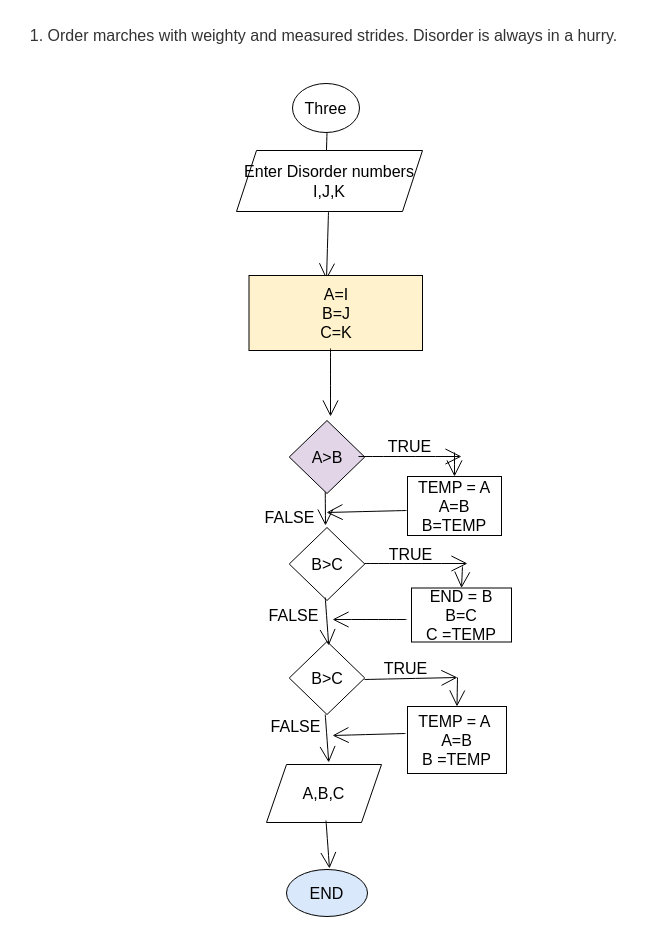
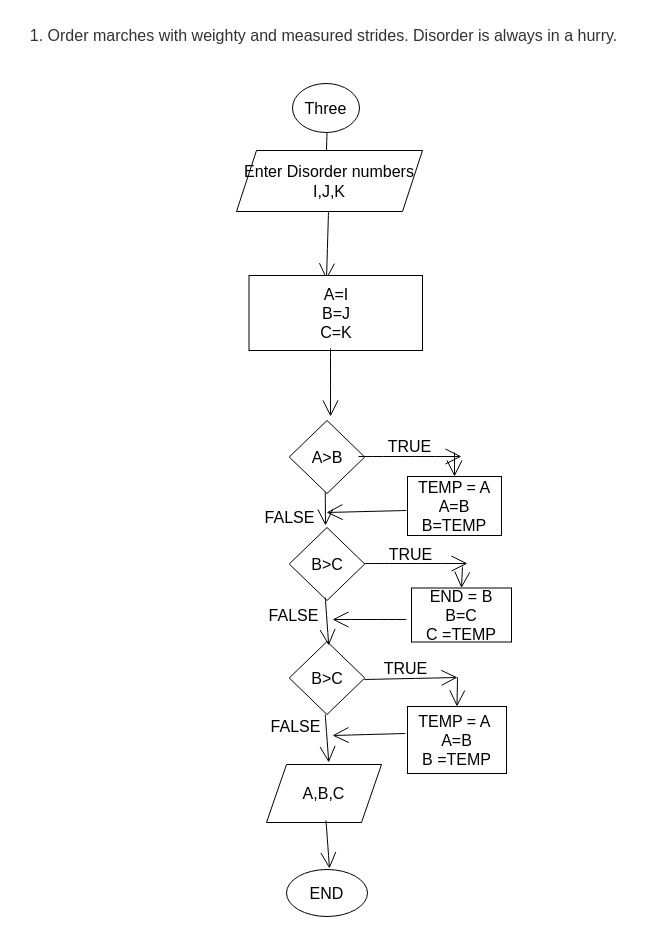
node "A=I B=J C=K": fillcolor #fff2cc -> #ffffff
node "A>B": fillcolor #e1d5e7 -> #ffffff
node "END": fillcolor #dae8fc -> #ffffff
